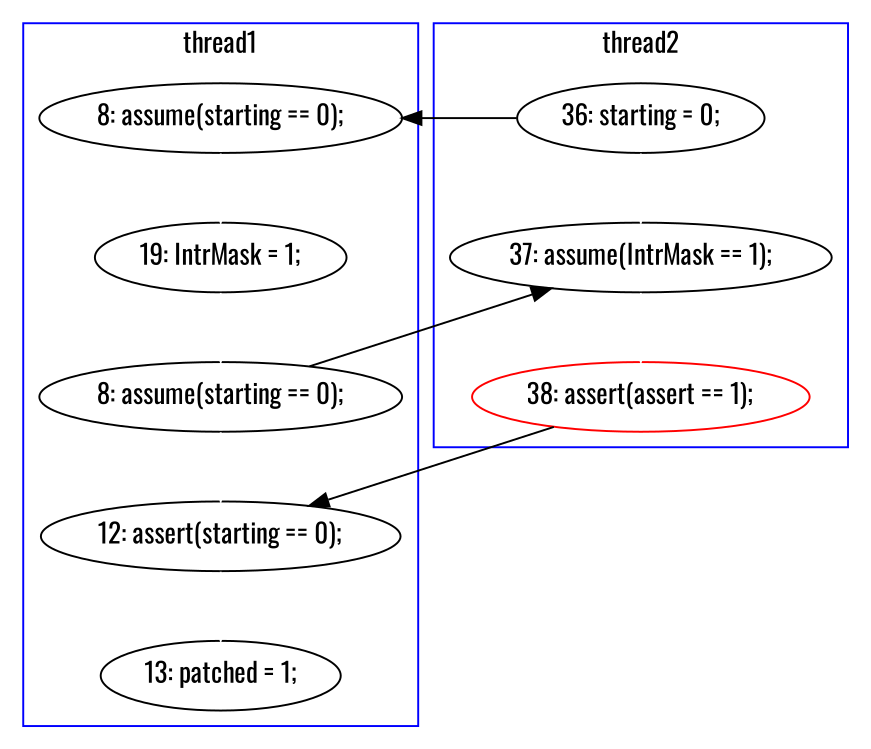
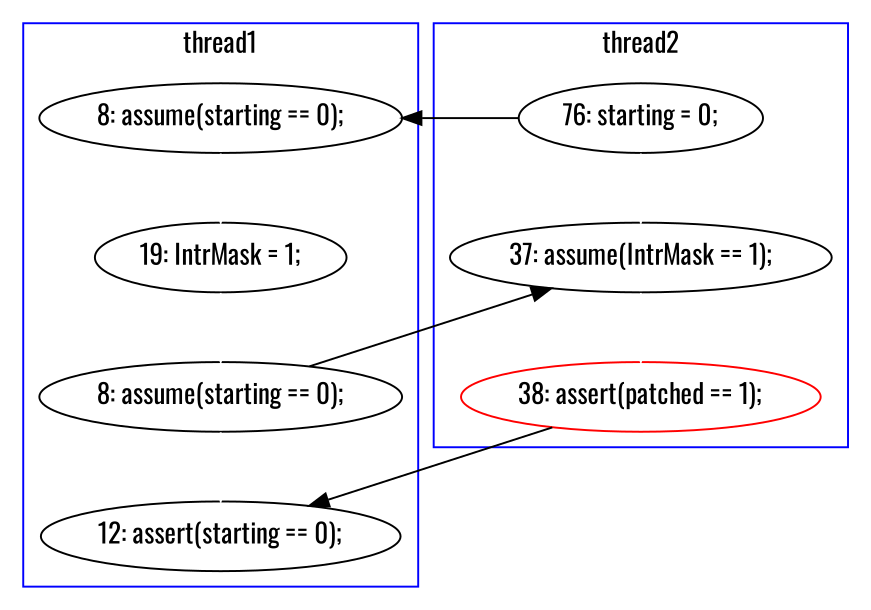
node "36: starting = 0;": label "36: starting = 0;" -> "76: starting = 0;"
node "38: assert(assert == 1);": label "38: assert(assert == 1);" -> "38: assert(patched == 1);"
node "13: patched = 1;": removed
